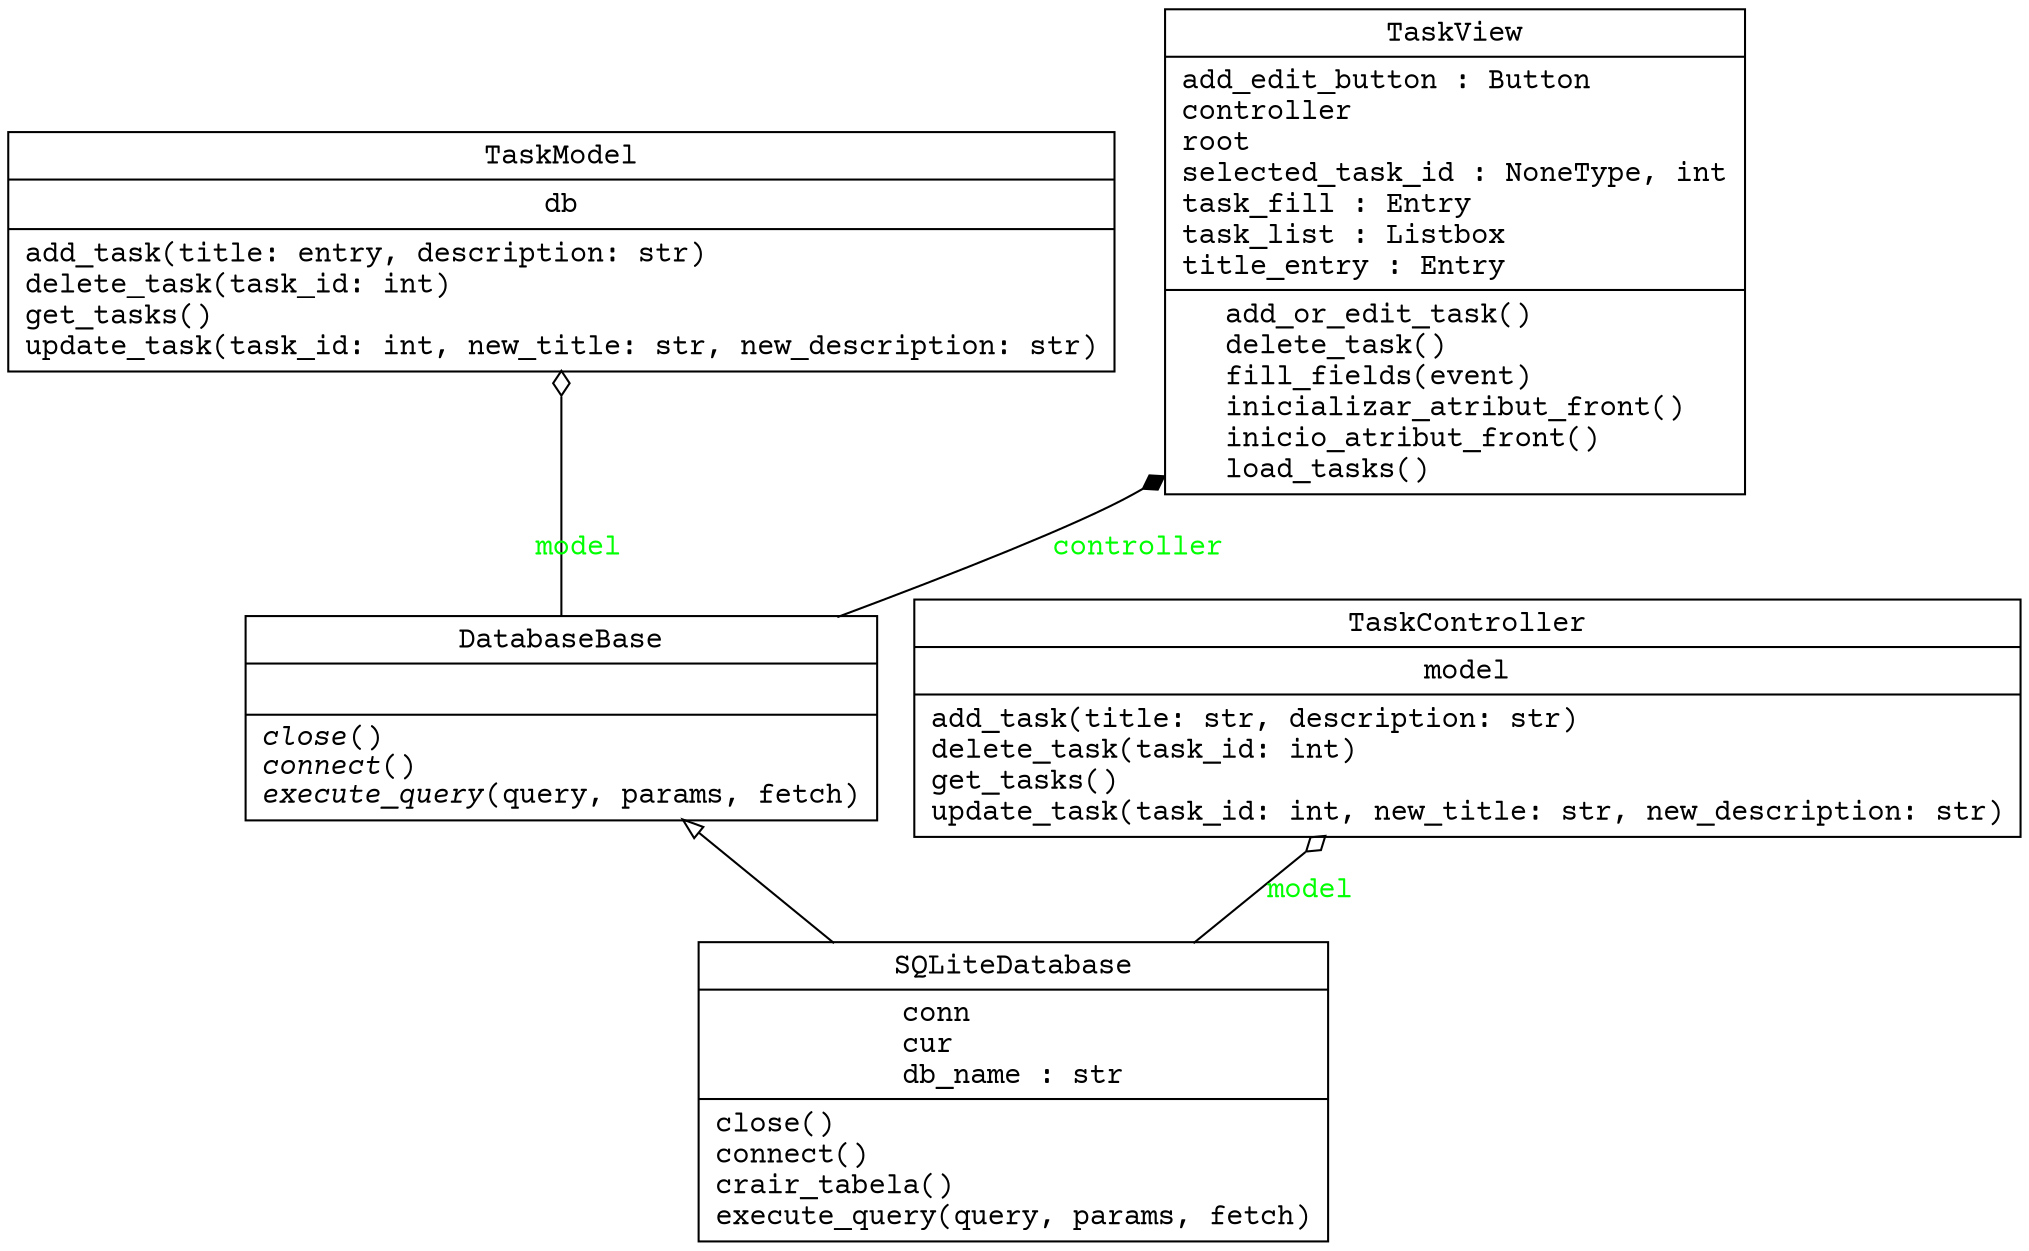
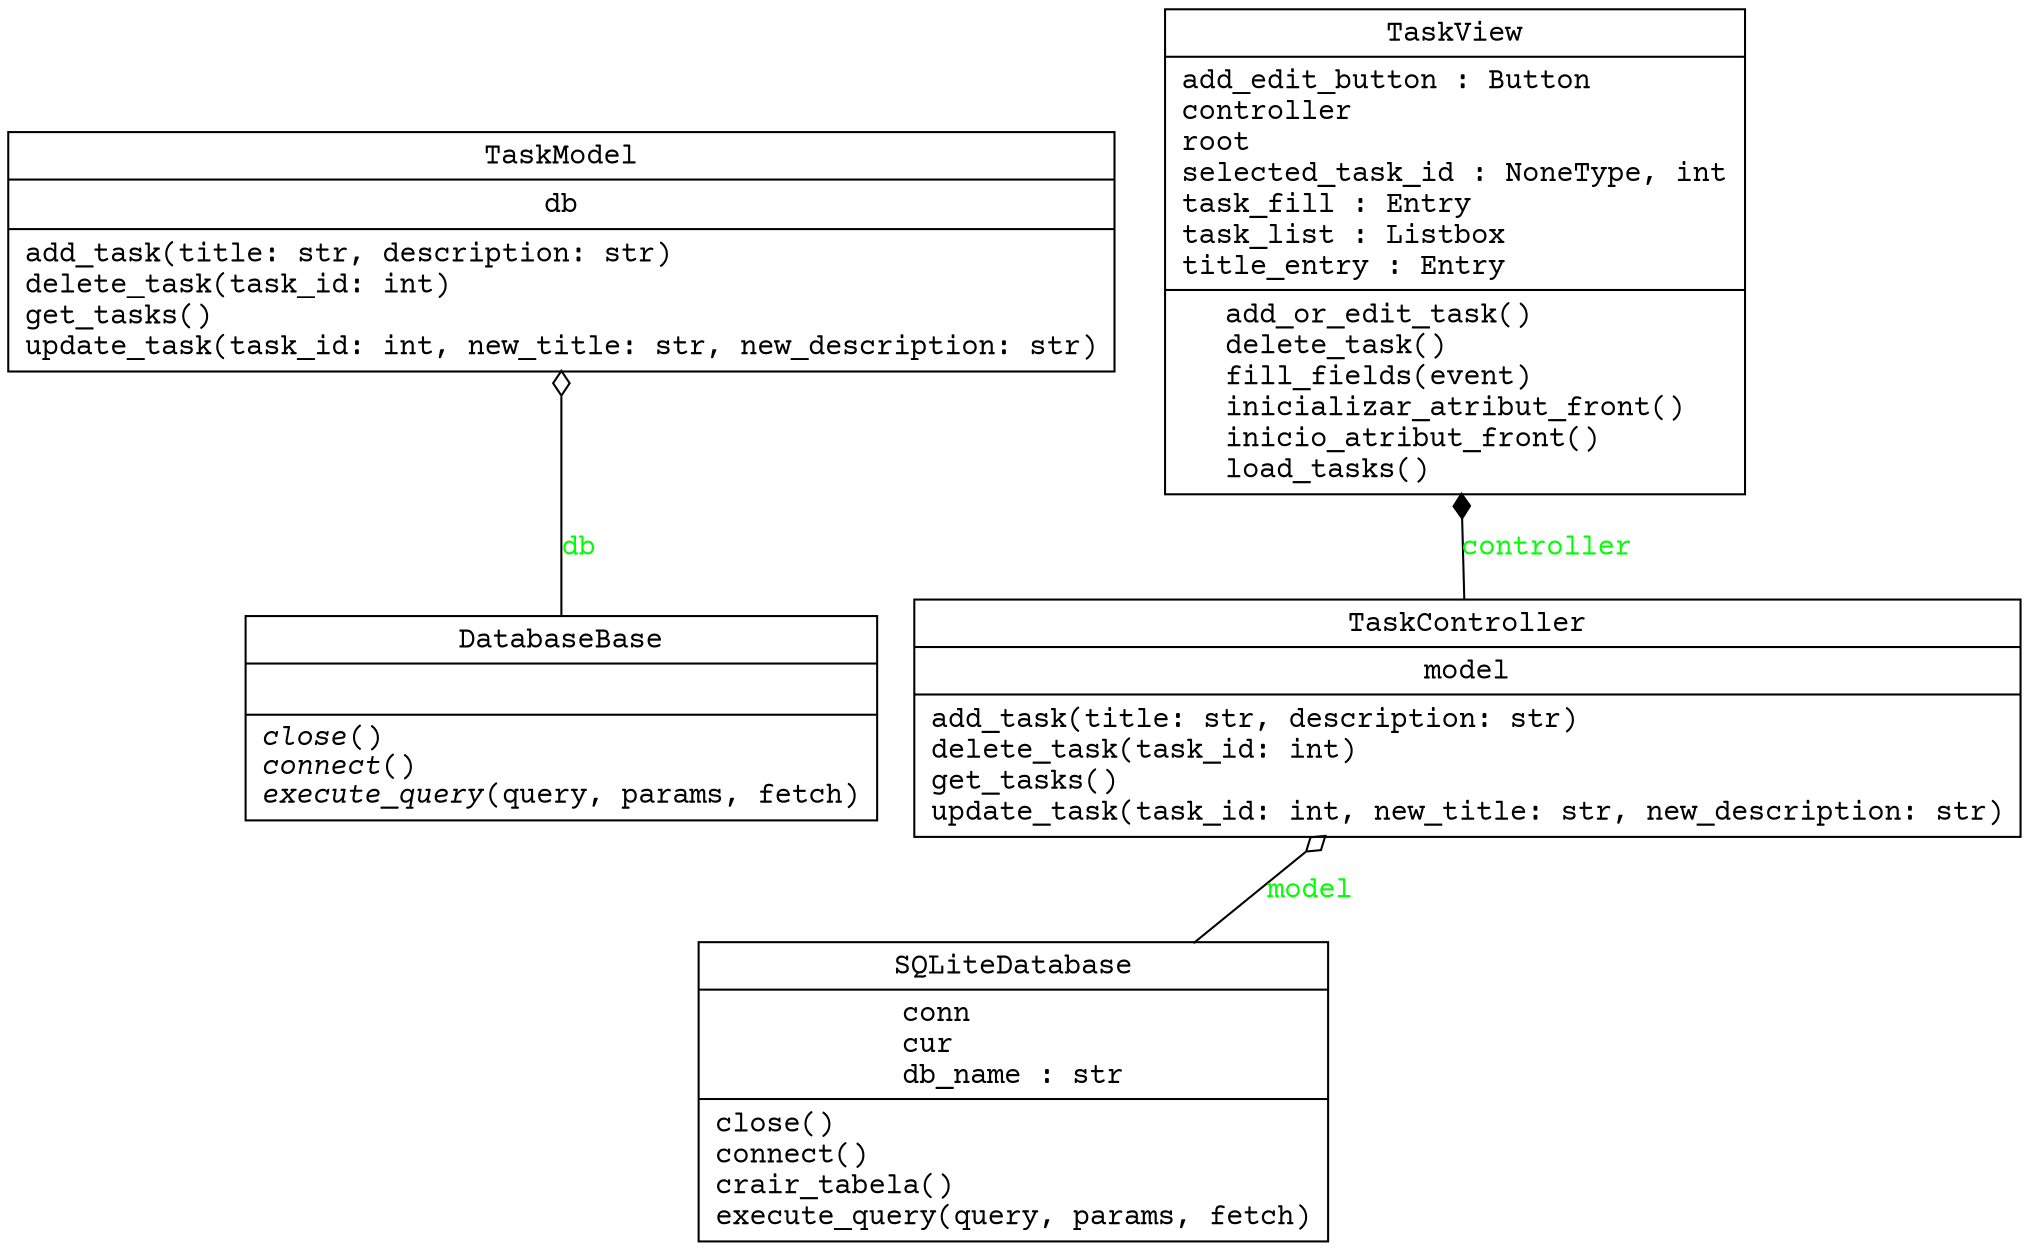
node "TaskModel": text "add_task(title: entry, description: str)" -> "add_task(title: str, description: str)"
edge "DatabaseBase" -> "TaskModel": label "model" -> "db"
edge "DatabaseBase" -> "TaskView": now "TaskController" -> "TaskView"
edge "SQLiteDatabase" -> "DatabaseBase": removed
